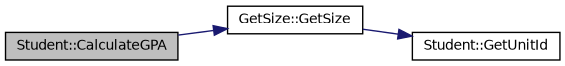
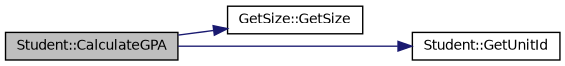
edge "GetSize::GetSize" -> "Student::GetUnitId": now "Student::CalculateGPA" -> "Student::GetUnitId"
